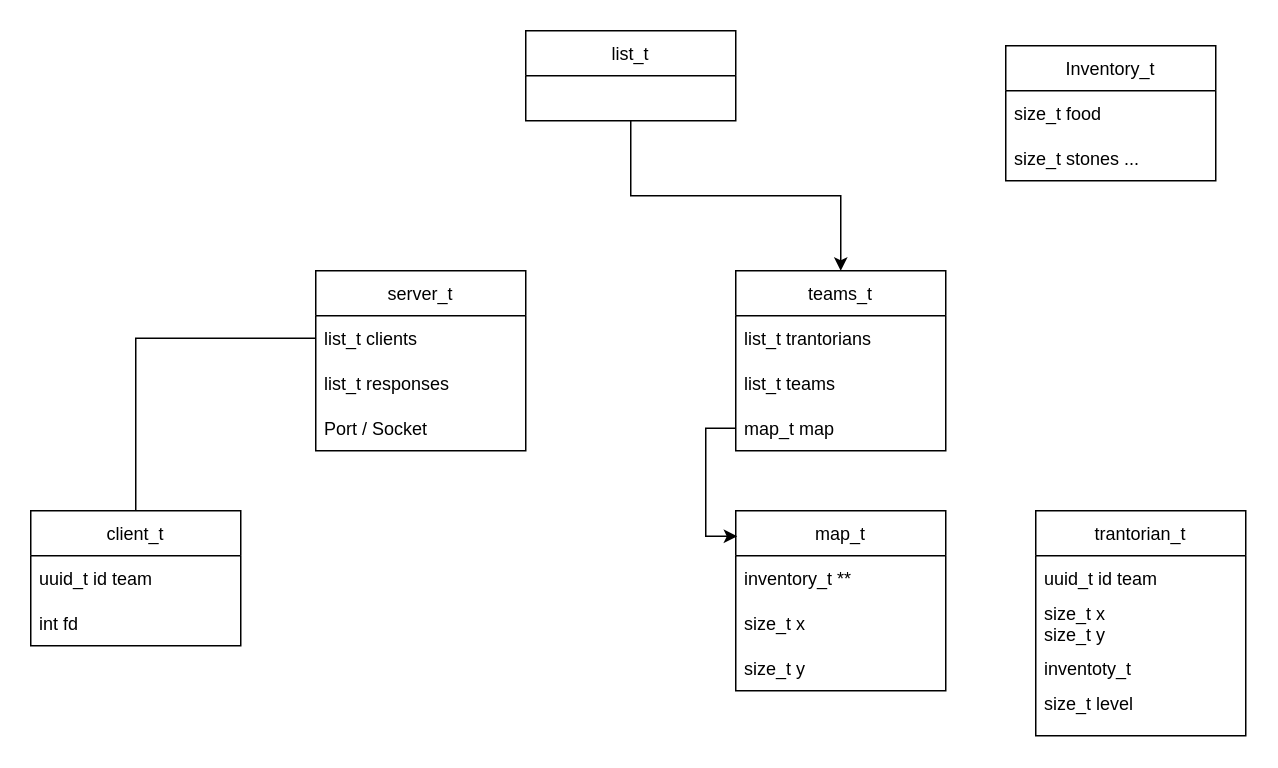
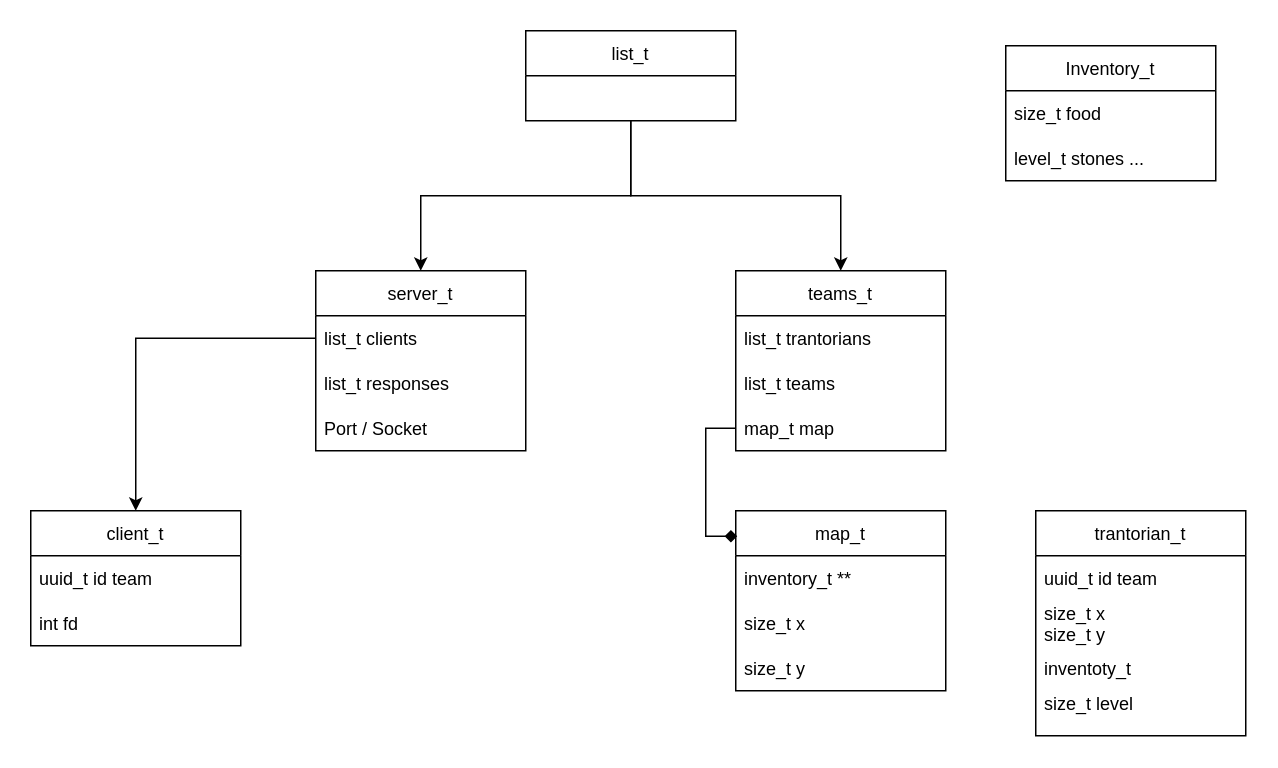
node "size_t stones ...": label "size_t stones ..." -> "level_t stones ..."
edge "list_t" -> "server_t": added
edge "list_t clients" -- "client_t": arrowhead none -> classic
edge "map_t map" -> "map_t": arrowhead classic -> diamond
